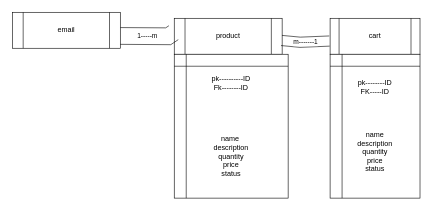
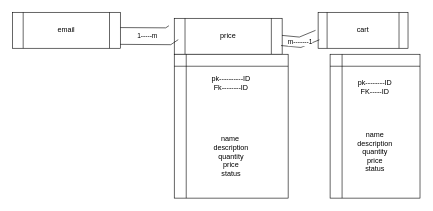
node "product": label "product" -> "price"
node "cart": moved (375, 36) -> (363, 30)
